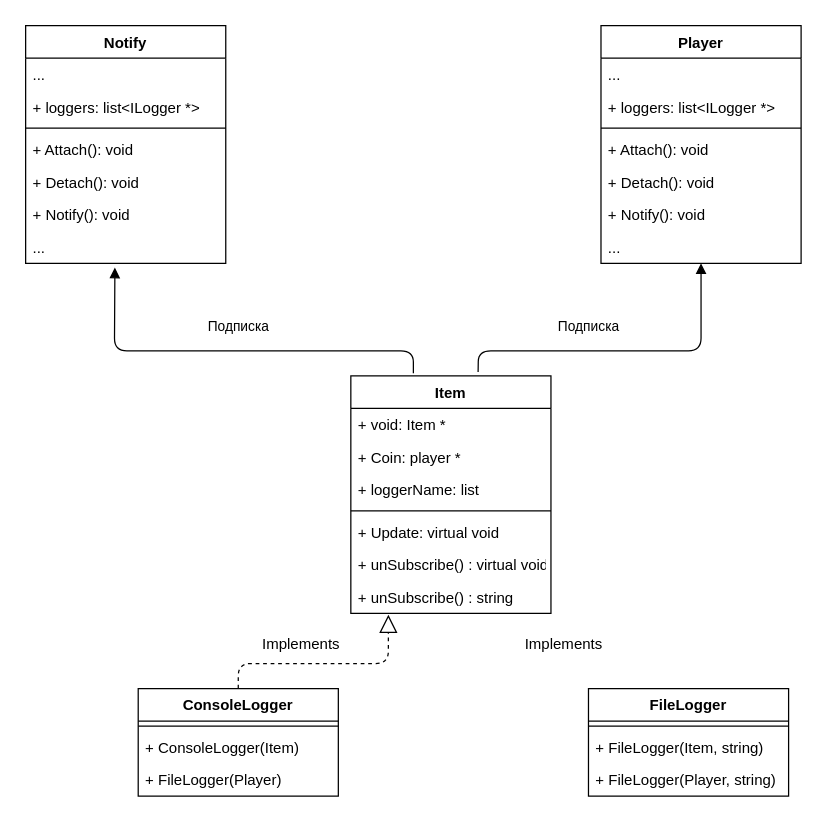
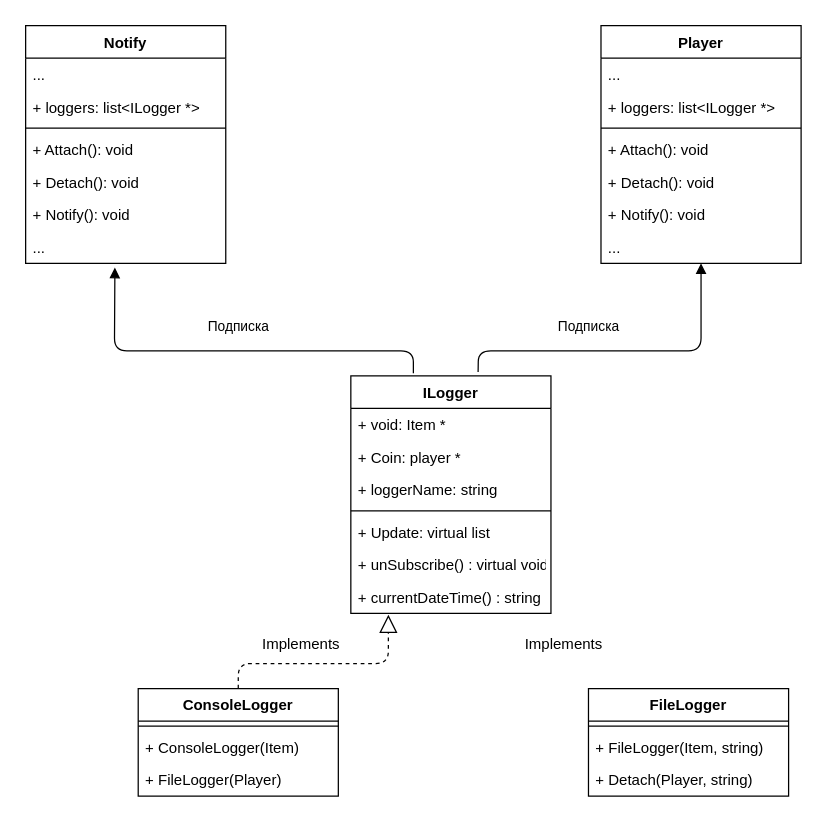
node "Item": label "Item" -> "ILogger"
node "+ loggerName: list": label "+ loggerName: list" -> "+ loggerName: string"
node "+ Update: virtual void": label "+ Update: virtual void" -> "+ Update: virtual list"
node "+ unSubscribe() : string": label "+ unSubscribe() : string" -> "+ currentDateTime() : string"
node "+ FileLogger(Player, string)": label "+ FileLogger(Player, string)" -> "+ Detach(Player, string)"
